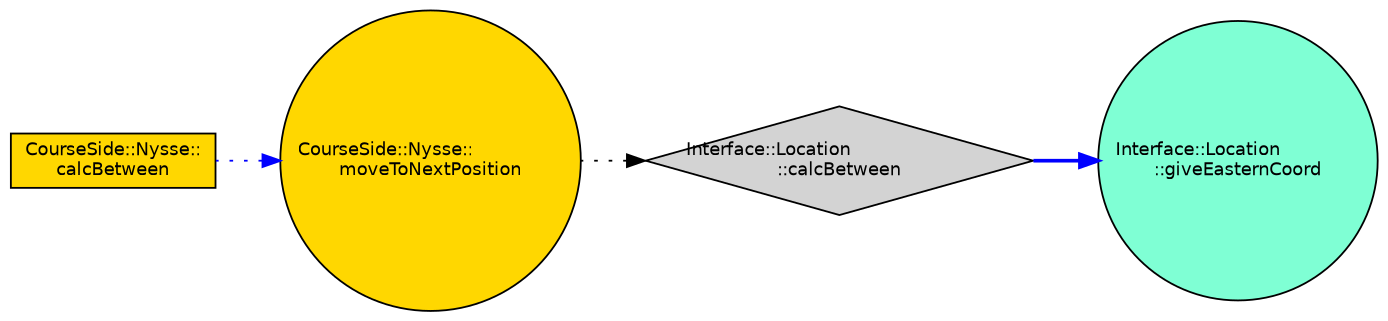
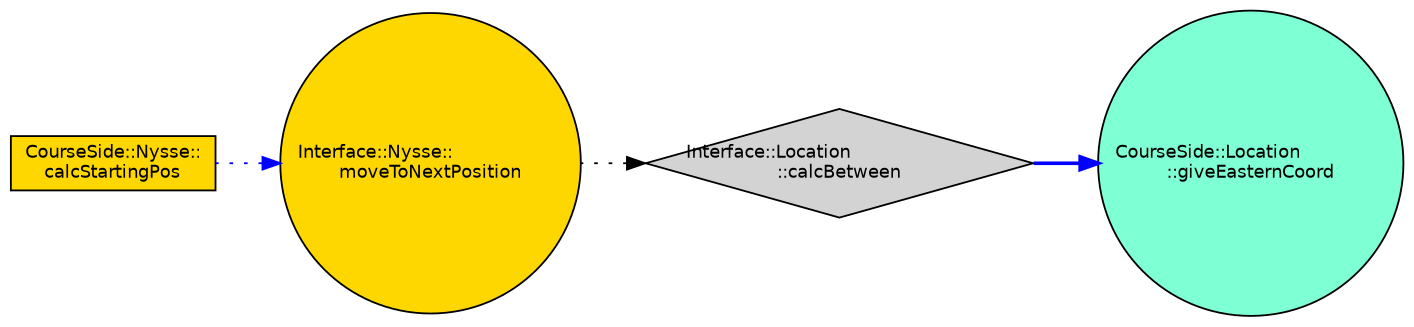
node "CourseSide::Nysse:: calcBetween": label "CourseSide::Nysse:: calcBetween" -> "CourseSide::Nysse:: calcStartingPos"
node "CourseSide::Nysse:: moveToNextPosition": label "CourseSide::Nysse:: moveToNextPosition" -> "Interface::Nysse:: moveToNextPosition"
node "Interface::Location ::giveEasternCoord": label "Interface::Location ::giveEasternCoord" -> "CourseSide::Location ::giveEasternCoord"
